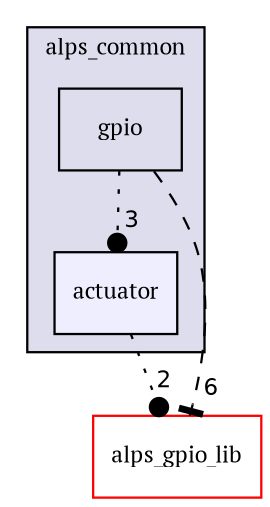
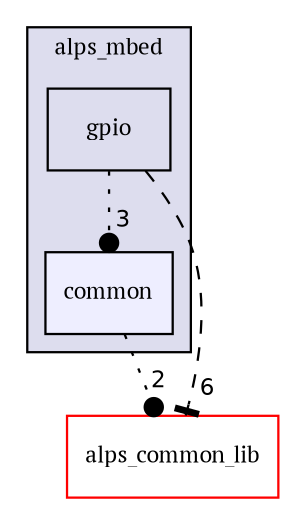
cluster "alps_common": label "alps_common" -> "alps_mbed"
node "actuator": label "actuator" -> "common"
node "alps_gpio_lib": label "alps_gpio_lib" -> "alps_common_lib"
